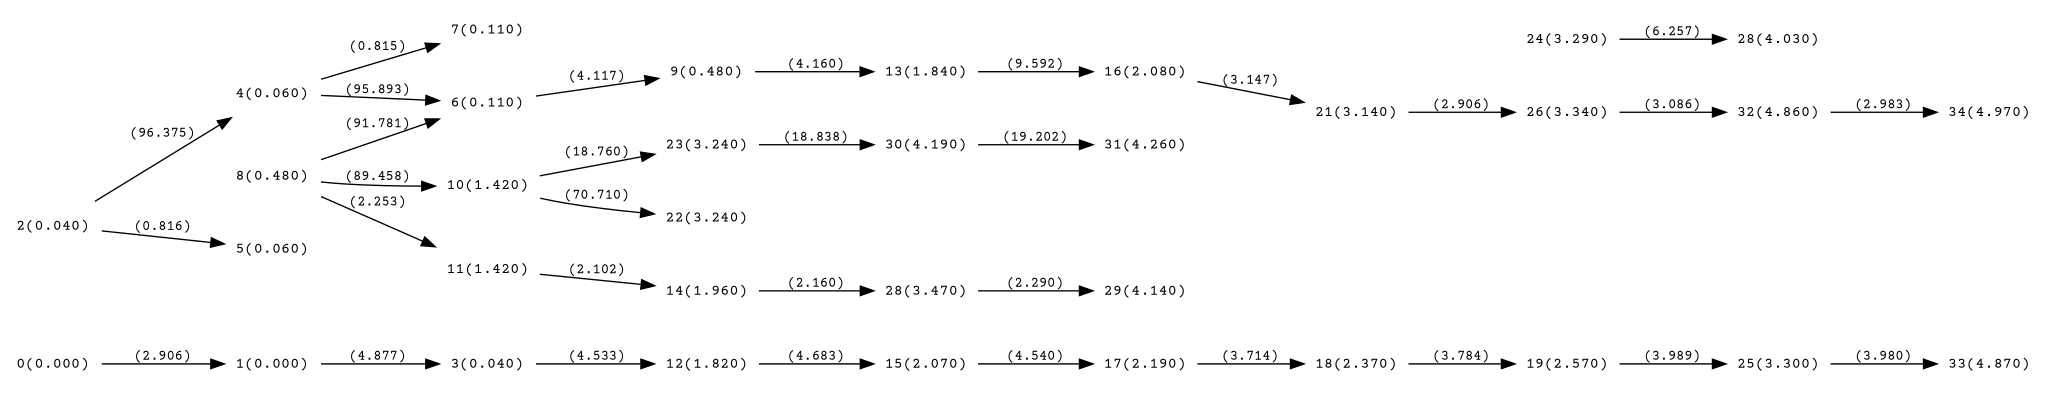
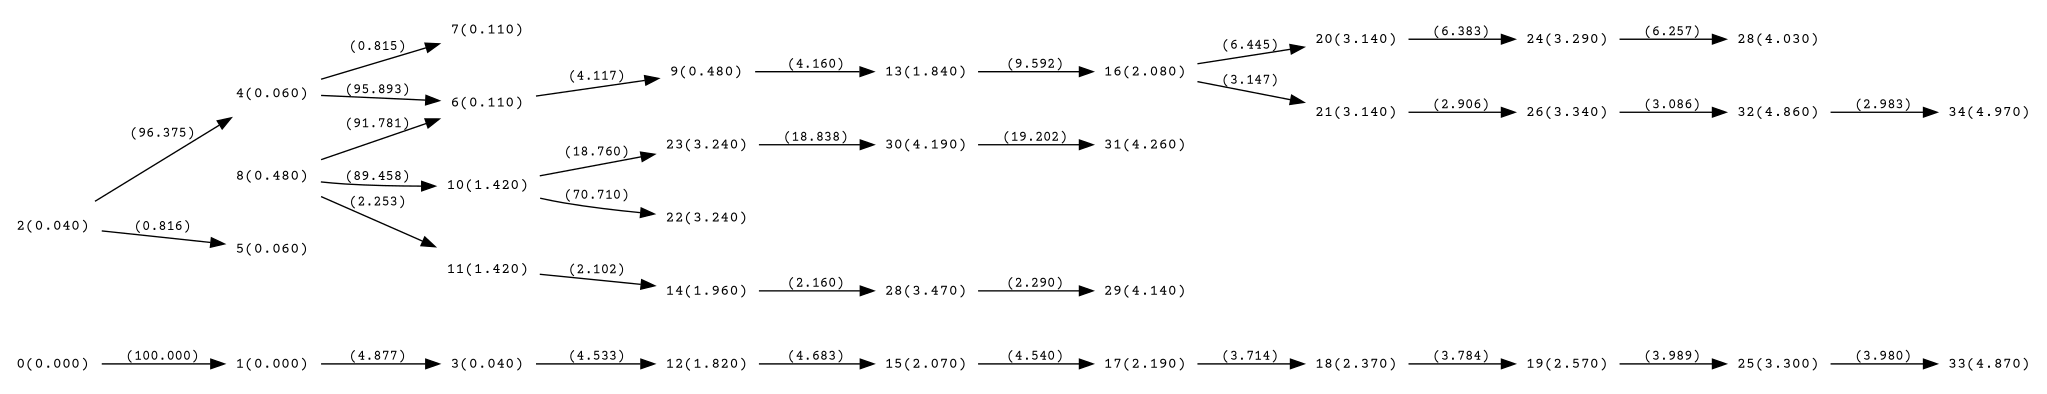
node "20(3.140)": added
edge "0(0.000)" -> "1(0.000)": label "(2.906)" -> "(100.000)"
